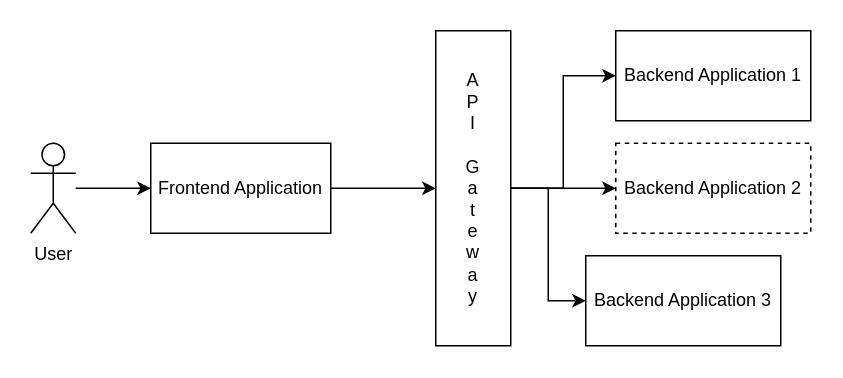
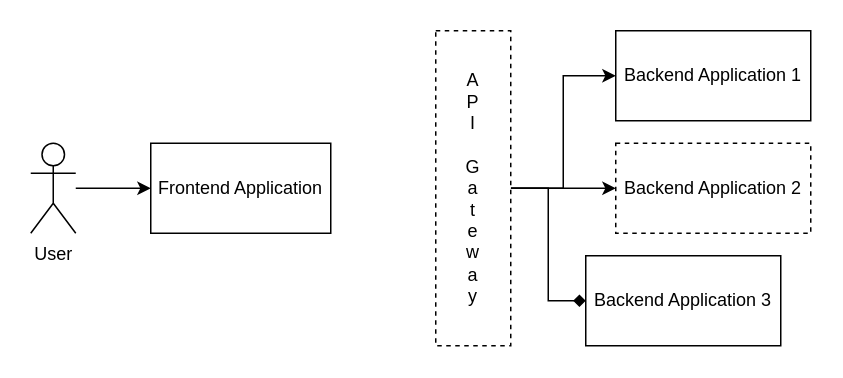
edge "Frontend Application" -> "A P I G a t e w a y": removed
node "A P I G a t e w a y": style solid -> dashed
edge "A P I G a t e w a y" -> "Backend Application 3": arrowhead classic -> diamond
